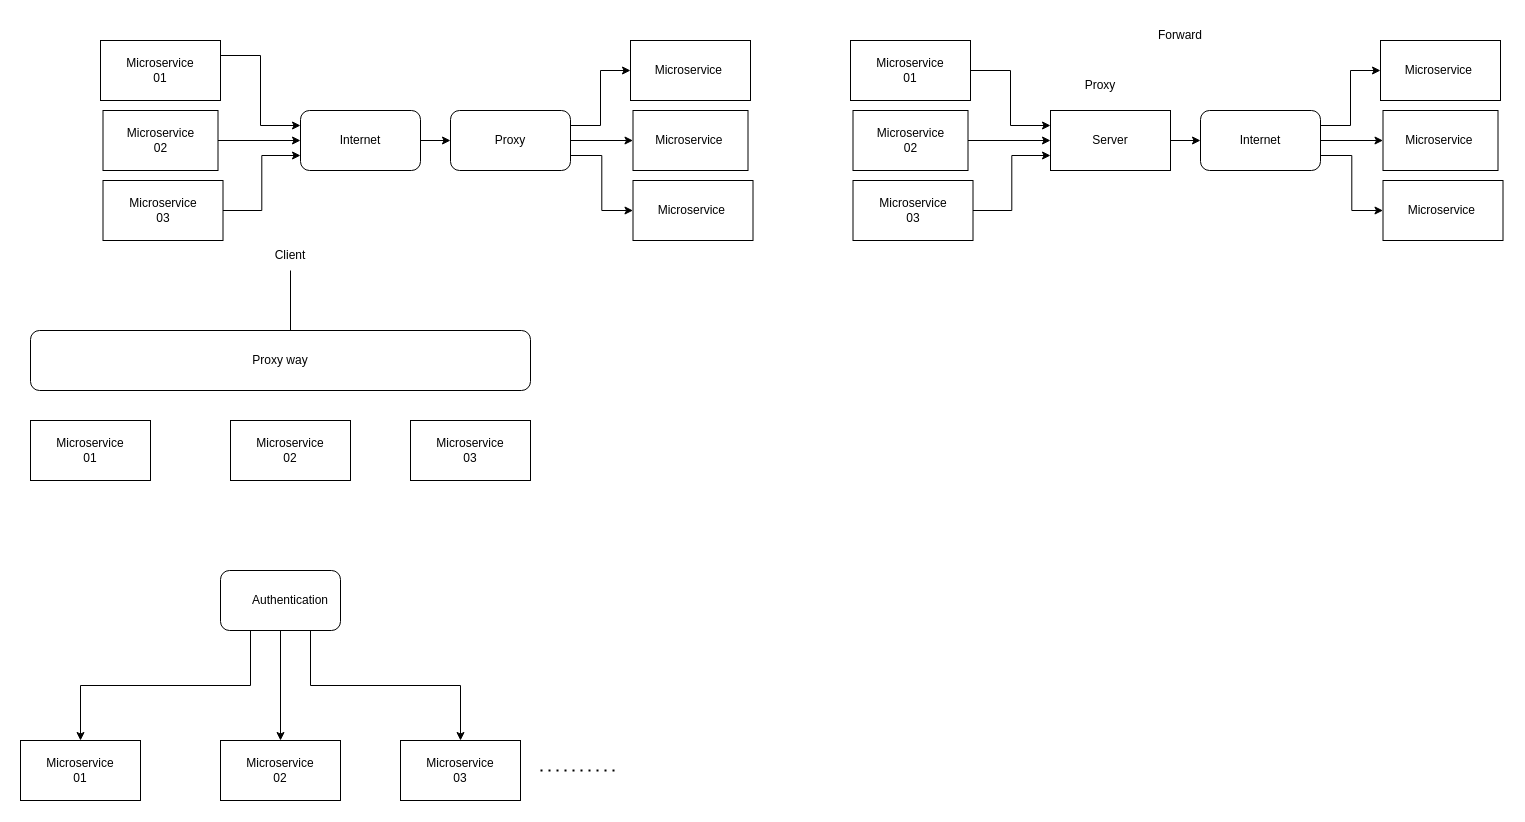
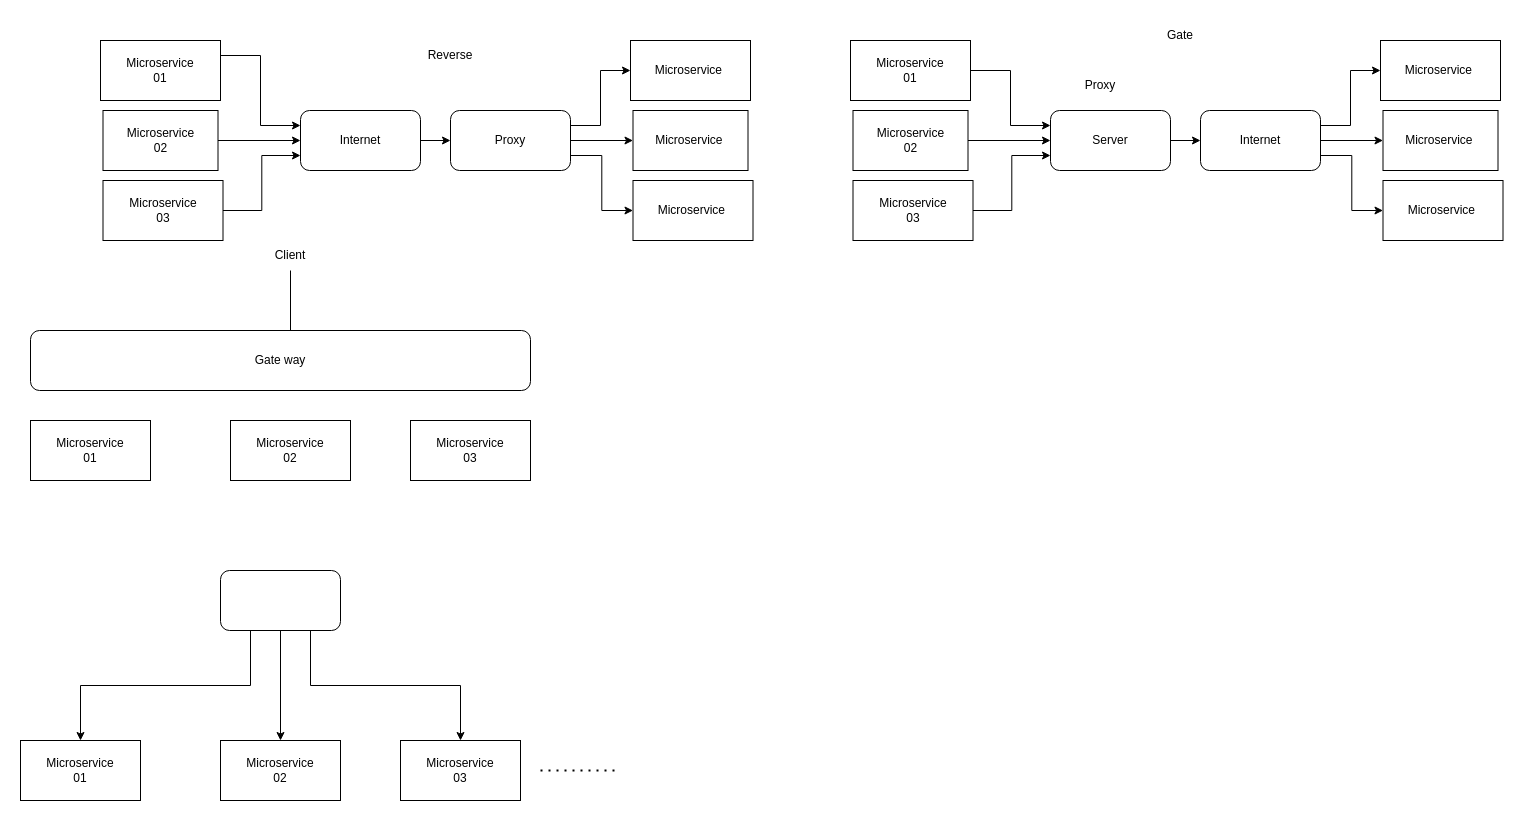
node "Forward": label "Forward" -> "Gate"
node "Reverse": added
node "Server": shape rectangle -> rounded rectangle
node "Proxy way": label "Proxy way" -> "Gate way"
node "Authentication": removed
